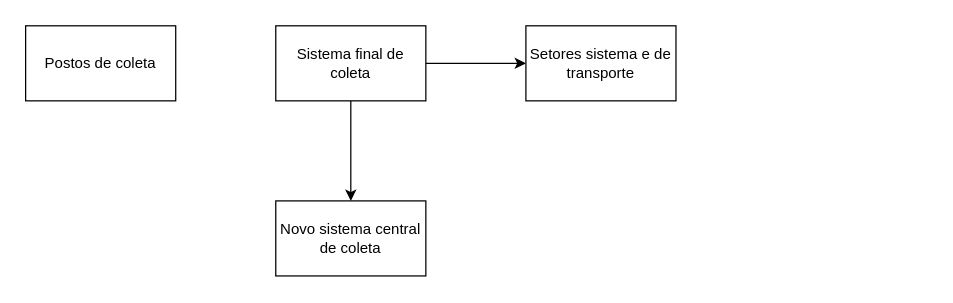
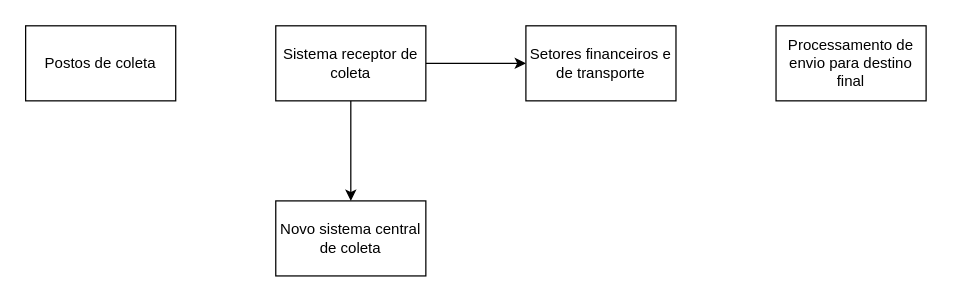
node "Sistema final de coleta": label "Sistema final de coleta" -> "Sistema receptor de coleta"
node "Setores sistema e de transporte": label "Setores sistema e de transporte" -> "Setores financeiros e de transporte"
node "Processamento de envio para destino final": added
